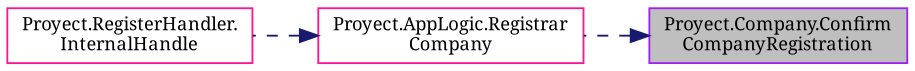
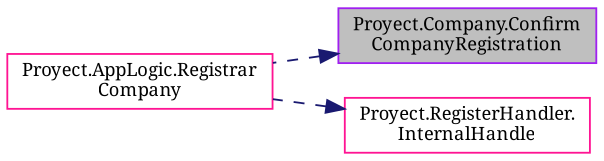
edge "Proyect.RegisterHandler. InternalHandle" -> "Proyect.AppLogic.Registrar Company": reversed
